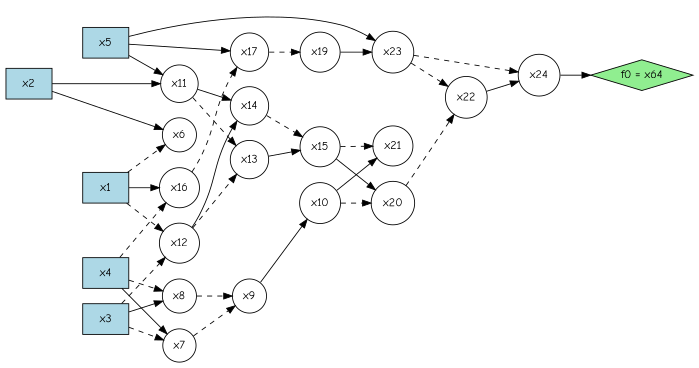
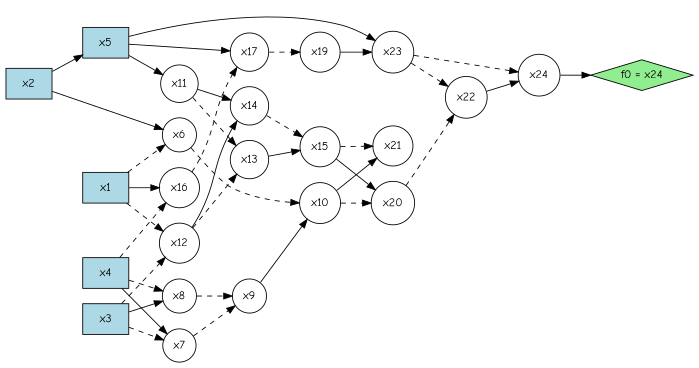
node "f0 = x64": label "f0 = x64" -> "f0 = x24"
edge "x2" -> "x11": now "x2" -> "x5"
edge "x6" -> "x10": added
